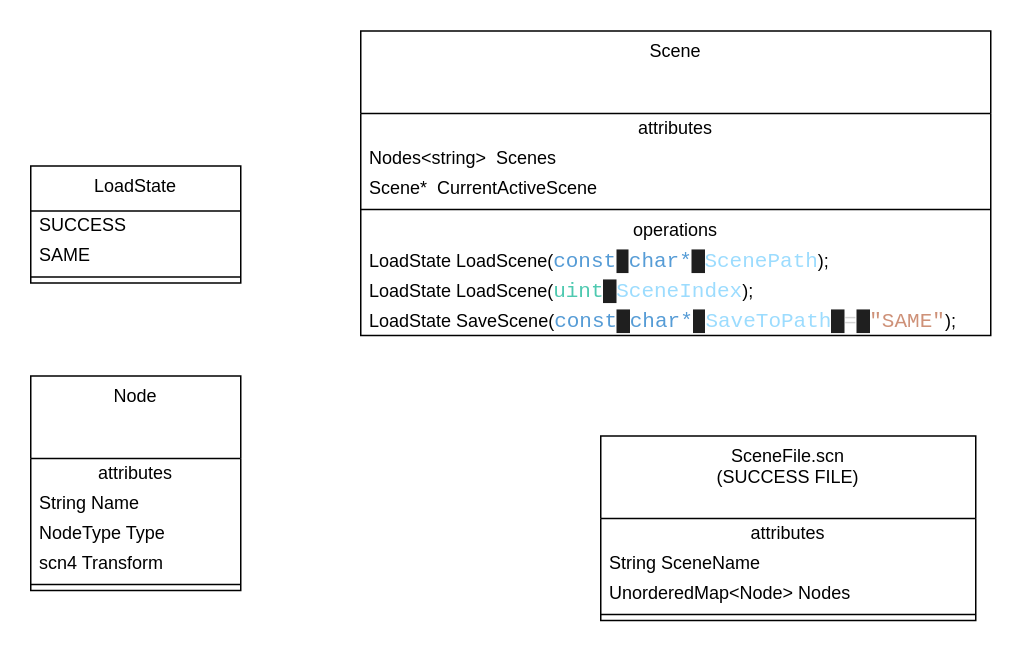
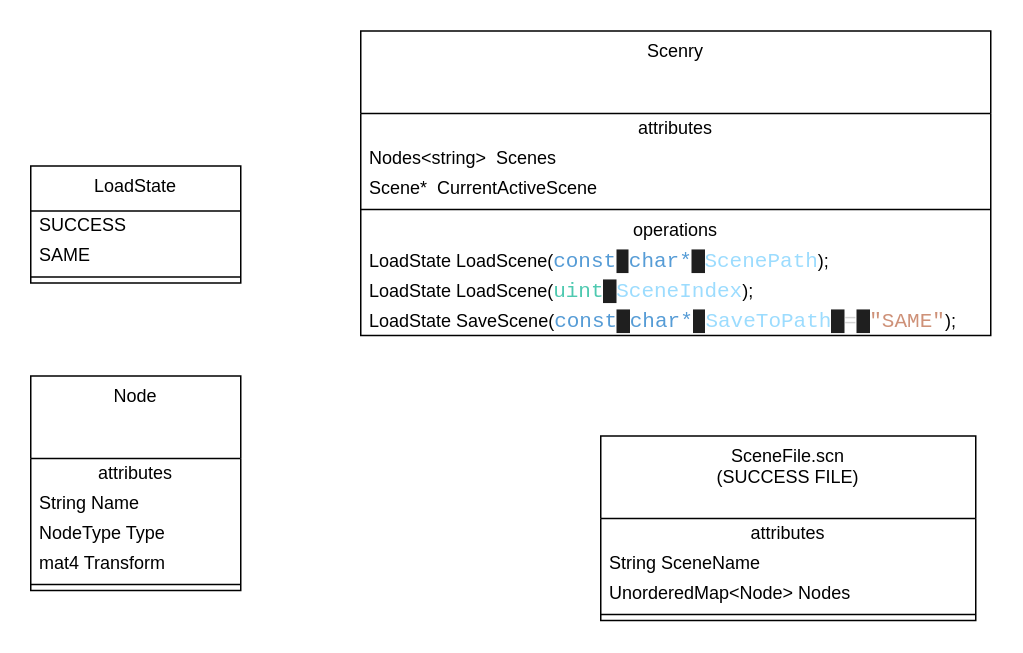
node "Scene": label "Scene" -> "Scenry"
node "scn4 Transform": label "scn4 Transform" -> "mat4 Transform"
